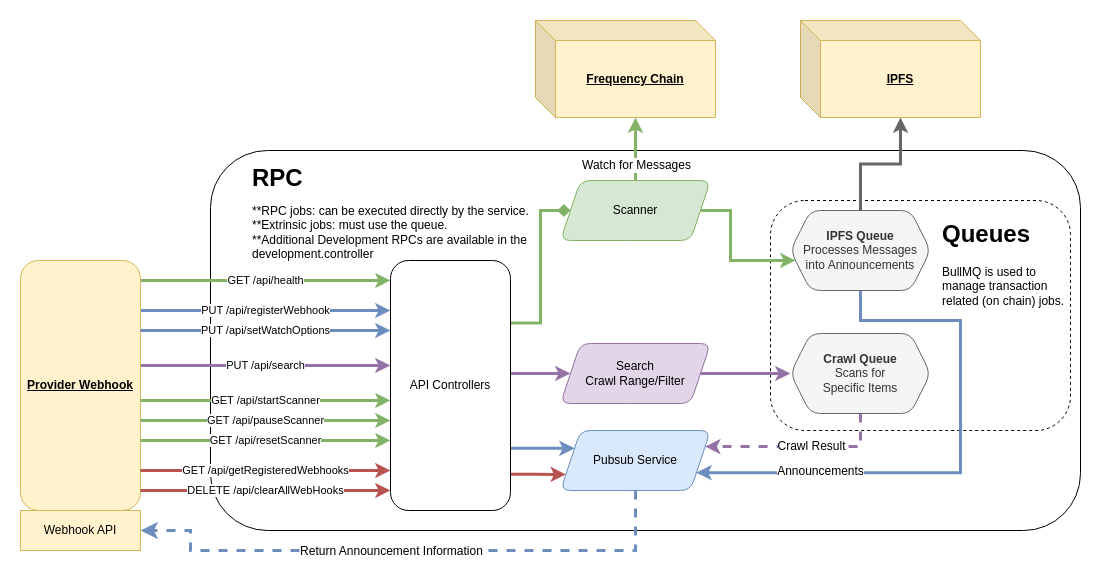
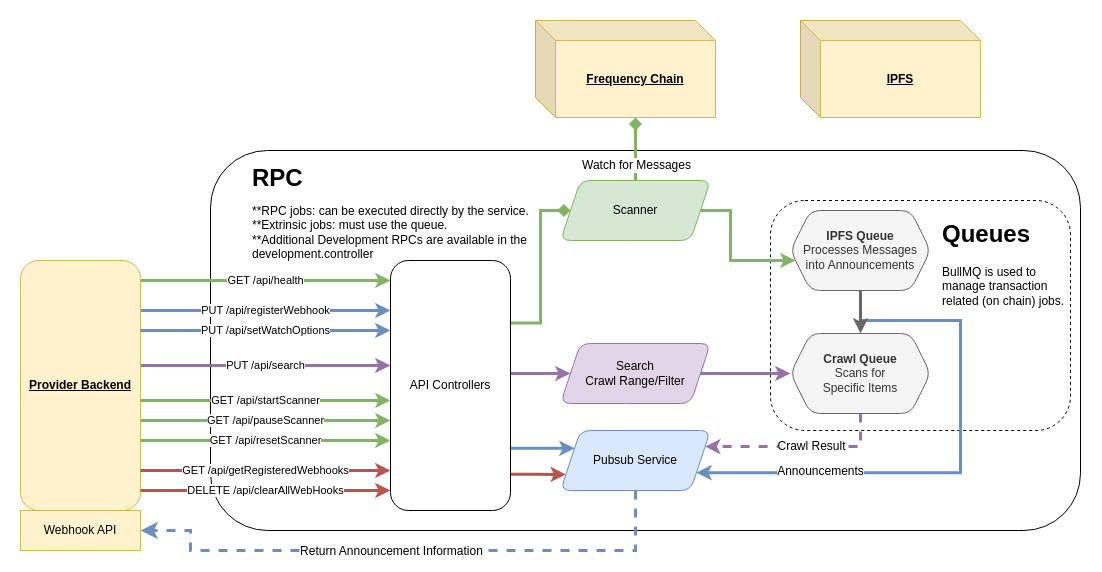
edge "Scanner" -> "Frequency Chain": arrowhead classic -> diamond
edge "IPFS Queue Processes Messages into Announcements" -> "IPFS": now "IPFS Queue Processes Messages into Announcements" -> "Crawl Queue Scans for Specific Items"
node "Provider Webhook": label "Provider Webhook" -> "Provider Backend"
